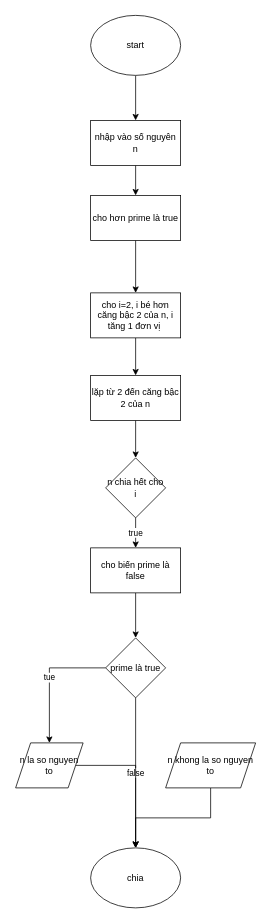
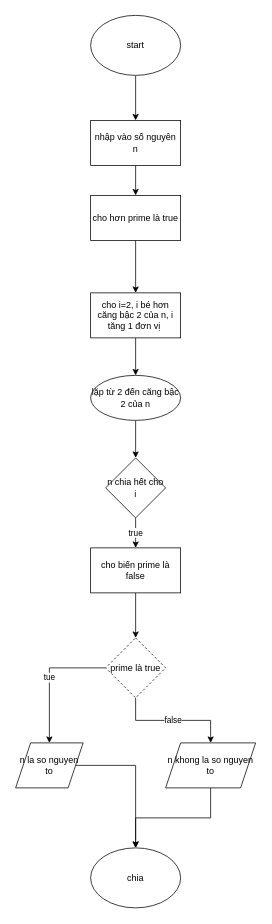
node "lặp từ 2 đến căng bậc 2 của n": shape rectangle -> ellipse
node "prime là true": style solid -> dashed
edge "prime là true" -> "chia": now "prime là true" -> "n khong la so nguyen to"
